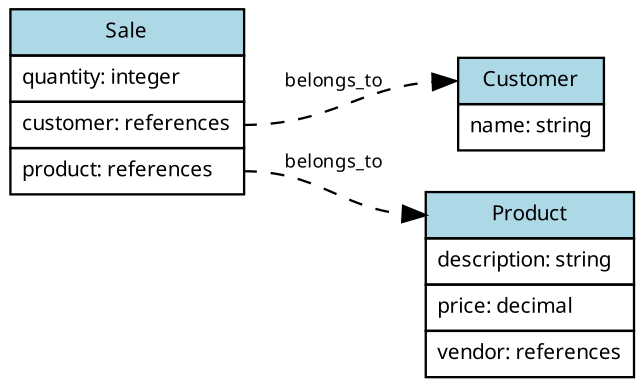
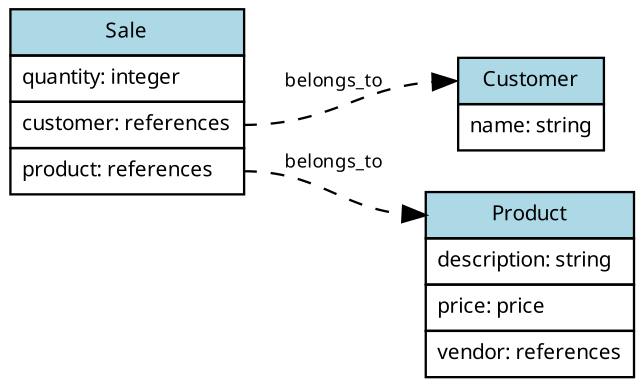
node "Product": text "price: decimal" -> "price: price"
